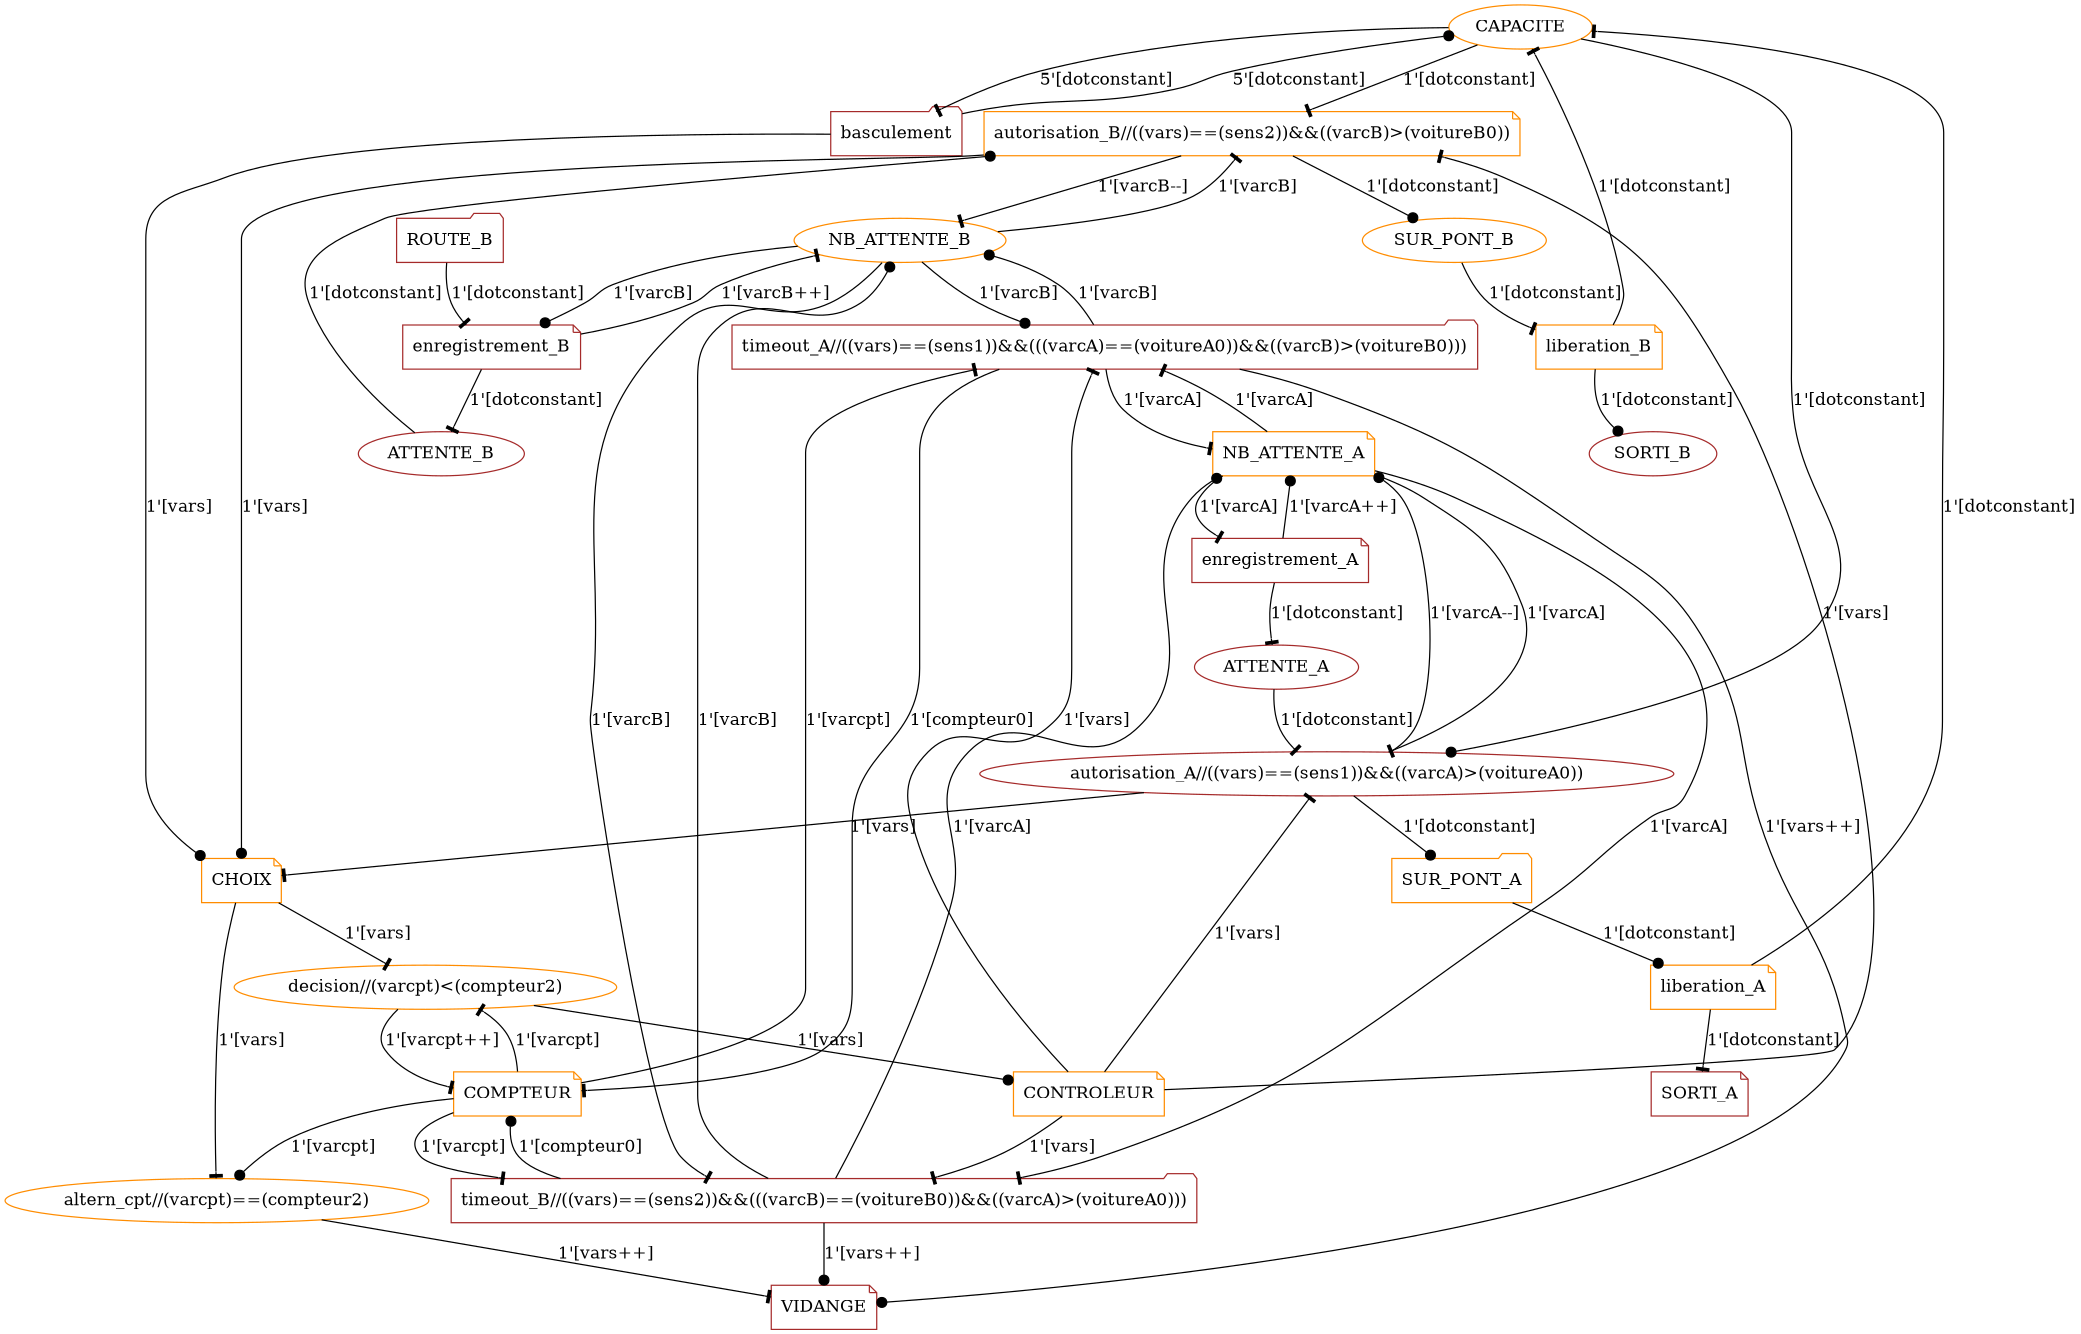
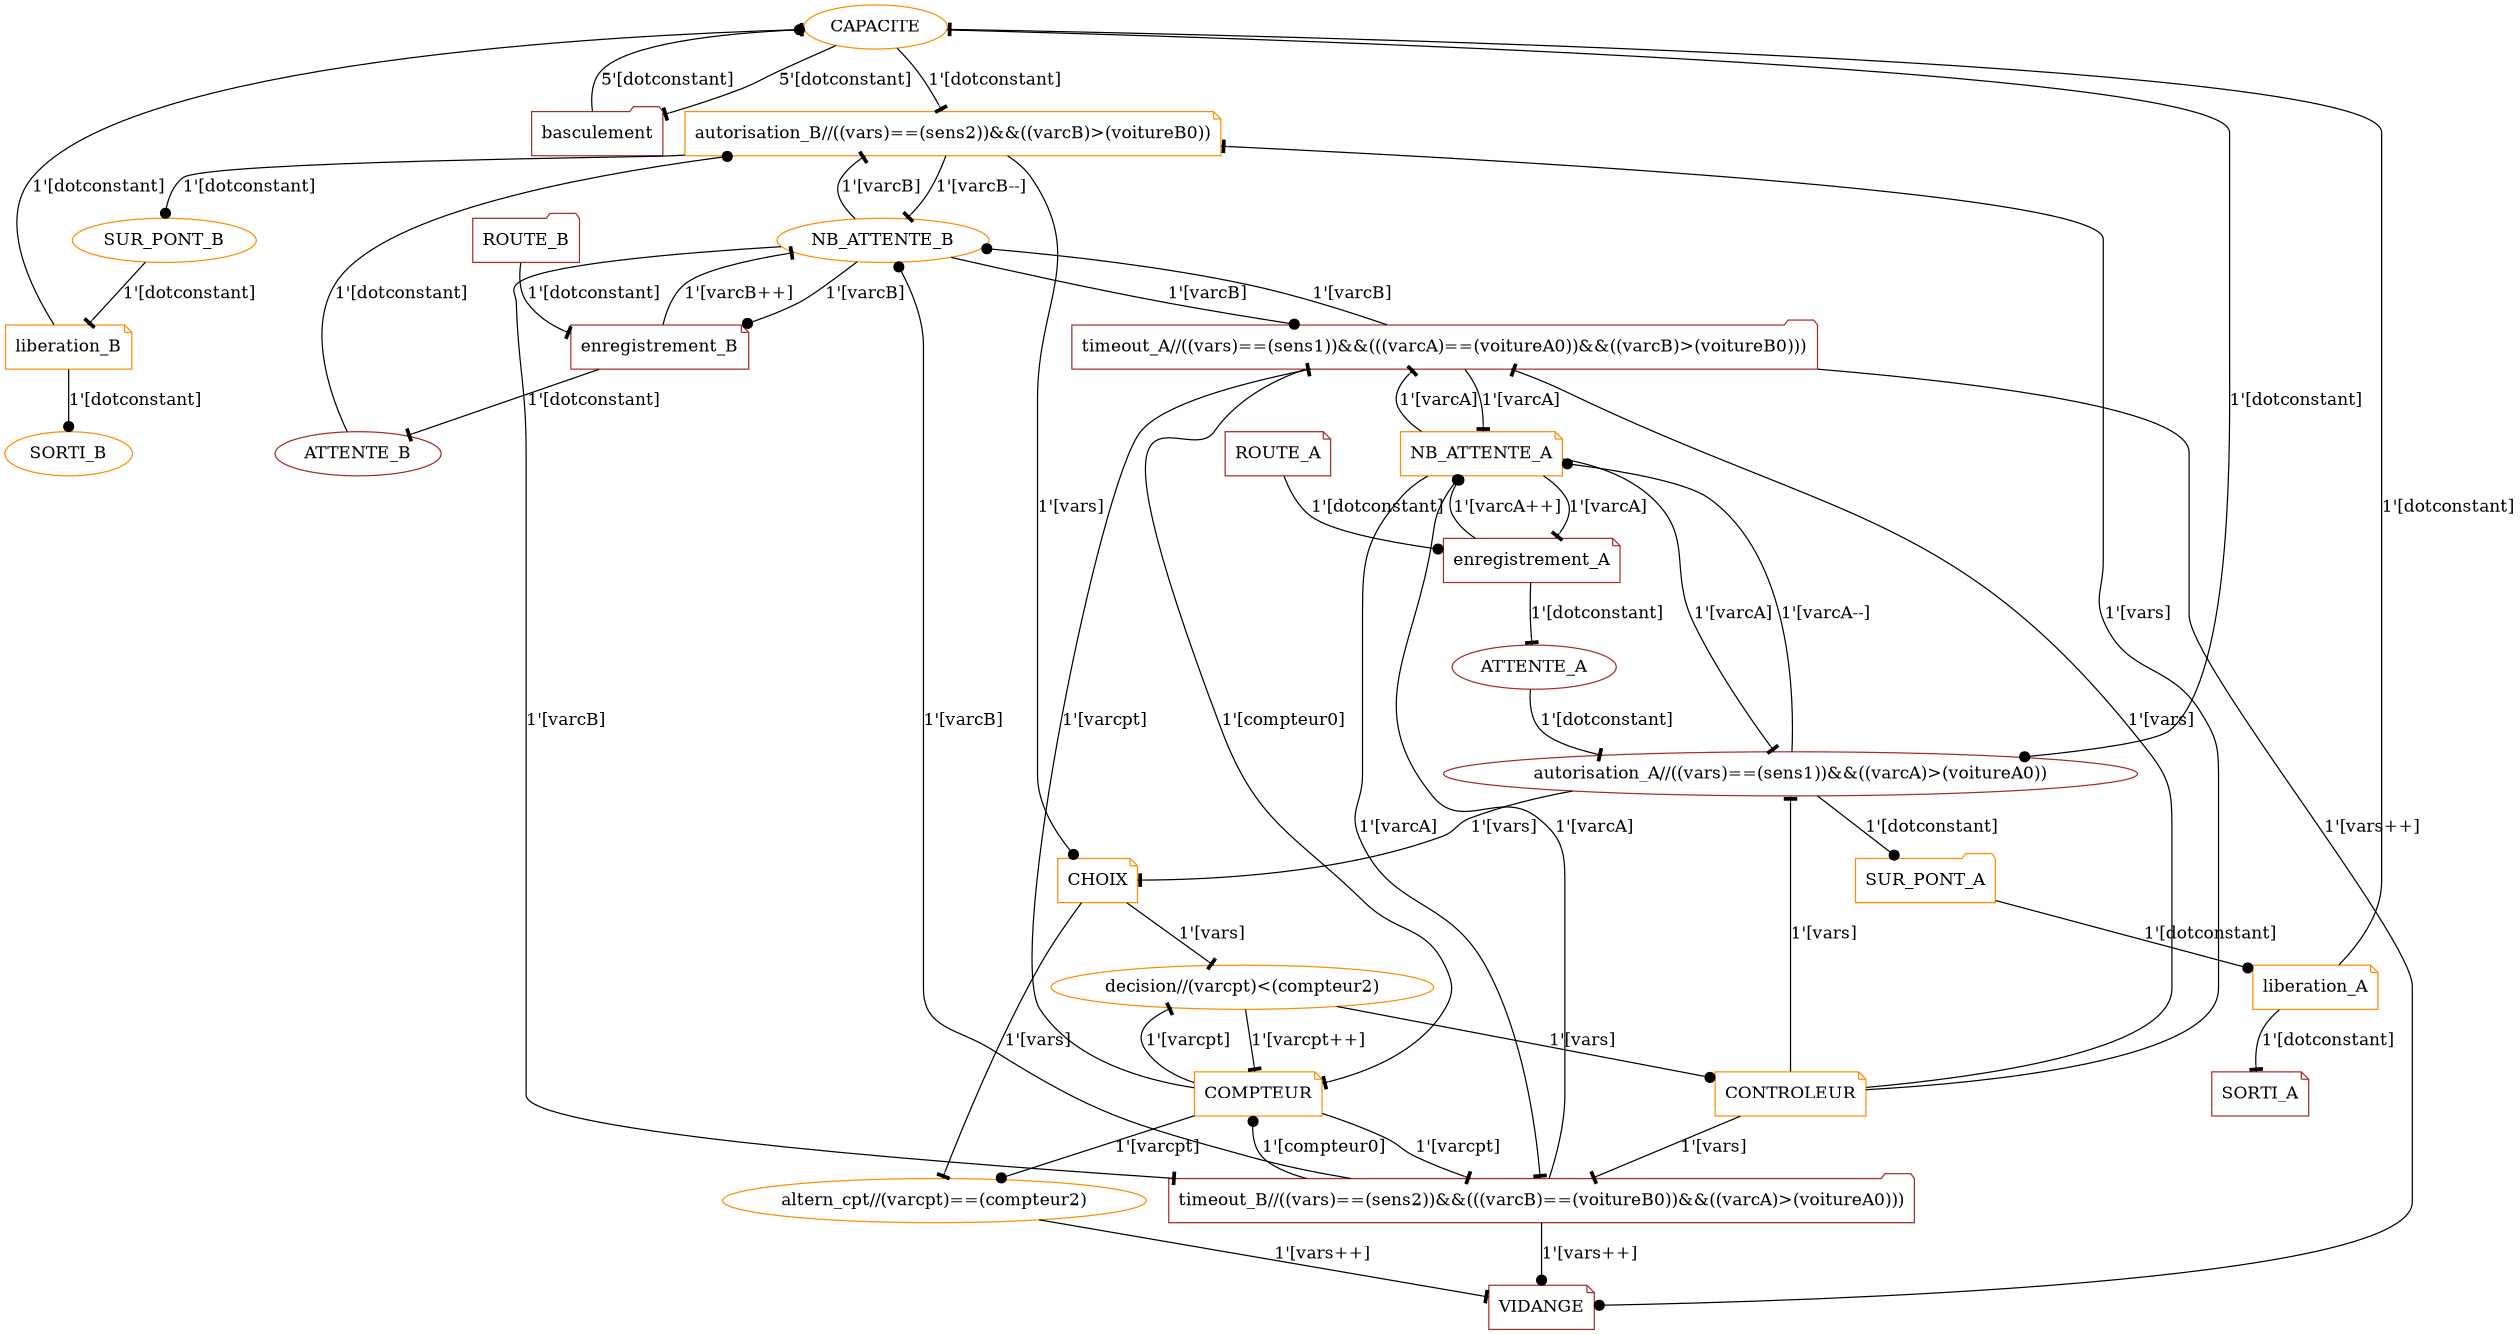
edge "basculement" -> "CHOIX": removed, label "1'[vars]"
node "ROUTE_A": added
node "SORTI_B": color brown -> darkorange
